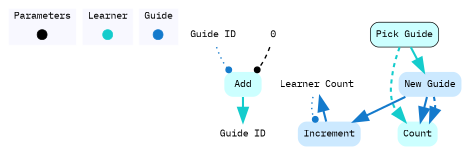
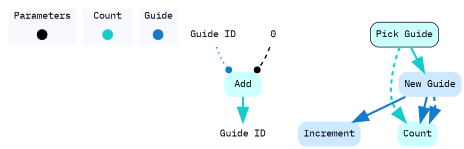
cluster "Learner": label "Learner" -> "Count"
node "Learner Count": removed
